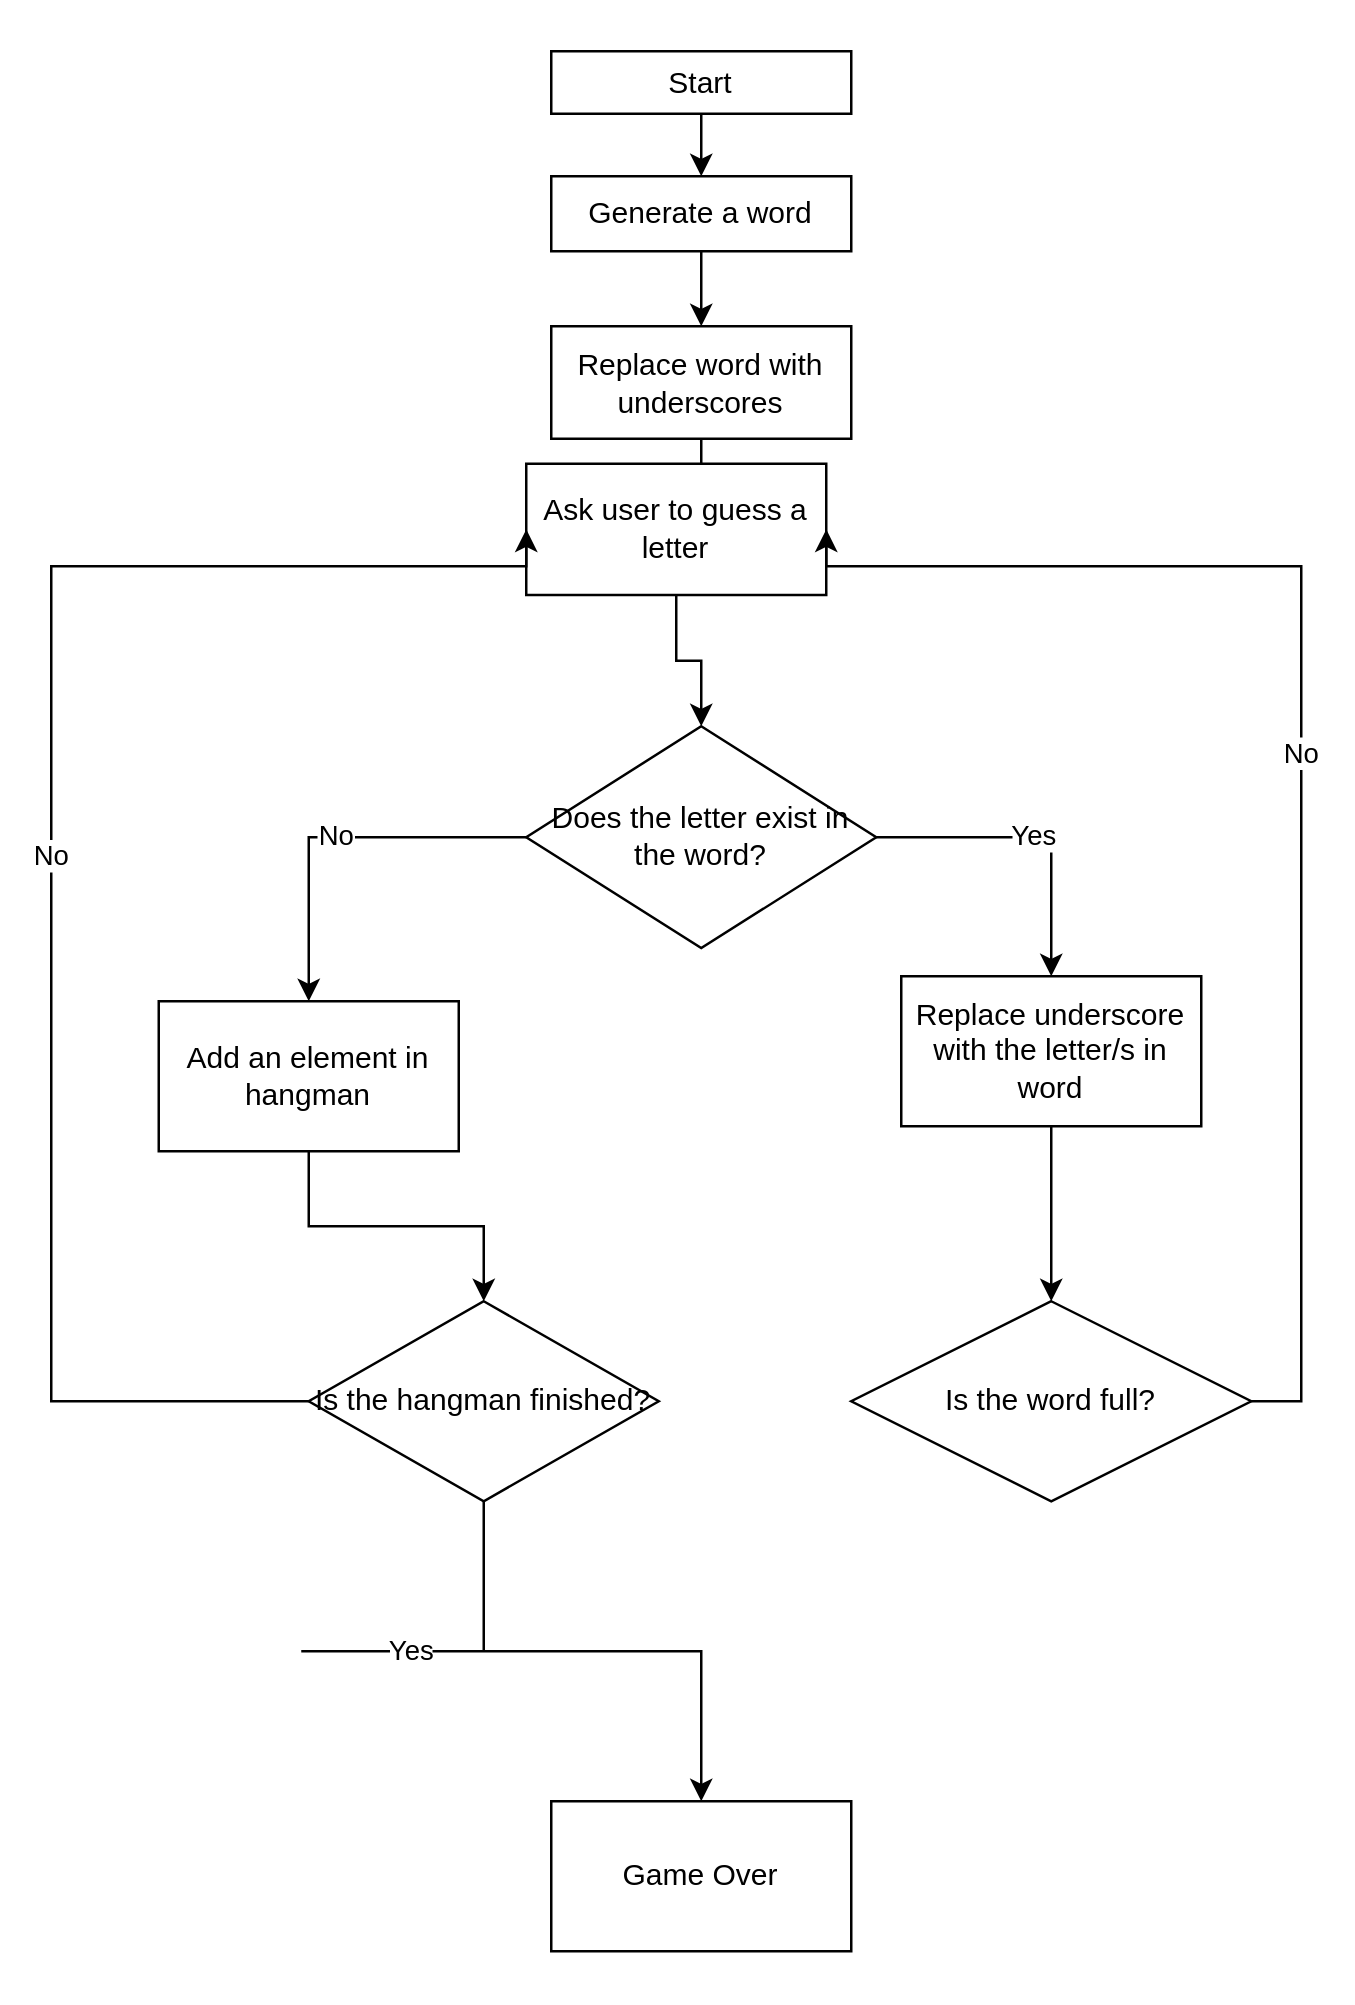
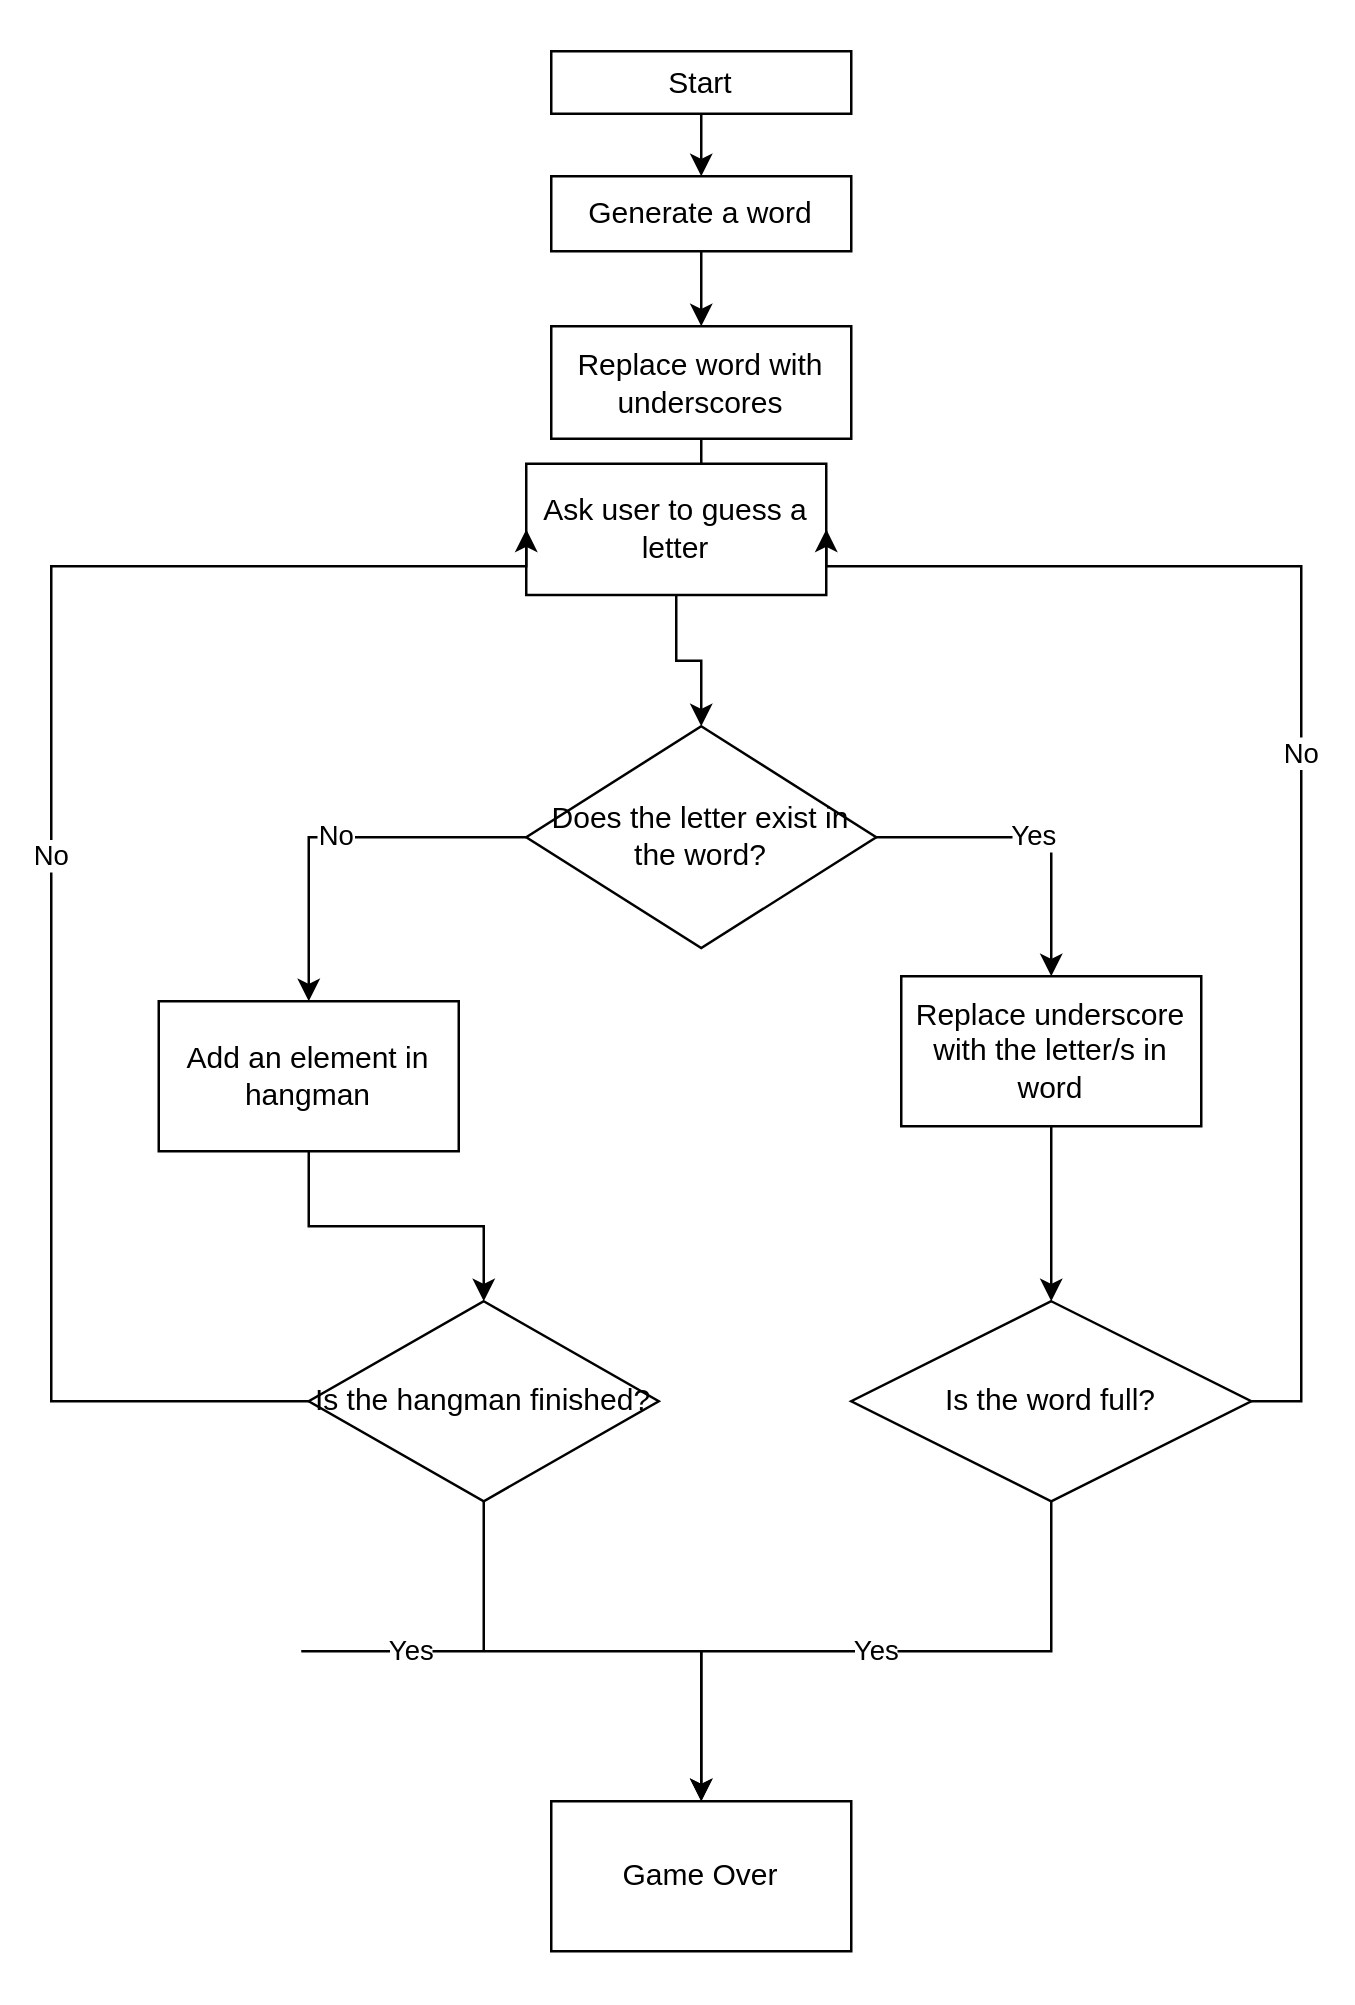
edge "Is the word full?" -> "Game Over": added, label "Yes"
